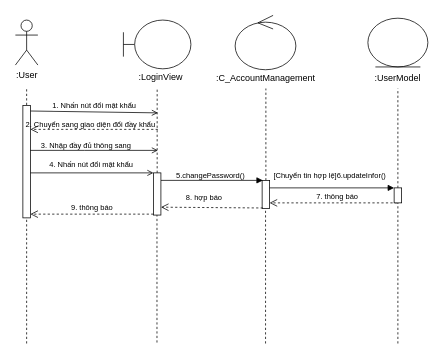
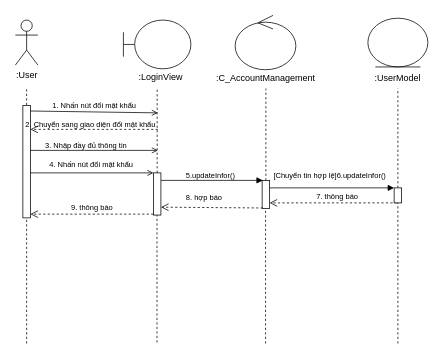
node "2. Chuyển sang giao diện đổi đầy khẩu": label "2. Chuyển sang giao diện đổi đầy khẩu" -> "2. Chuyển sang giao diện đổi mật khẩu"
node "3. Nhập đầy đủ thông sang": label "3. Nhập đầy đủ thông sang" -> "3. Nhập đầy đủ thông tin"
node "5.changePassword()": label "5.changePassword()" -> "5.updateInfor()"
